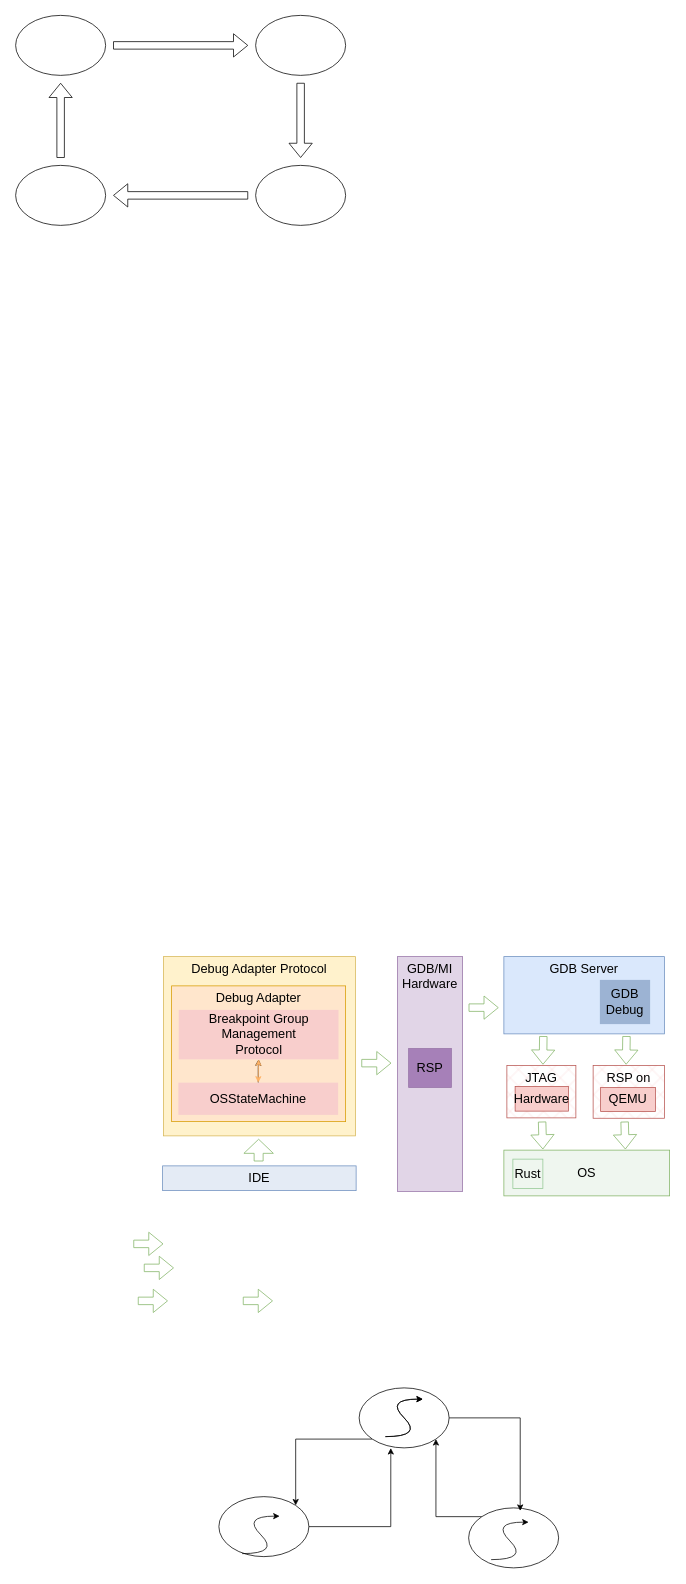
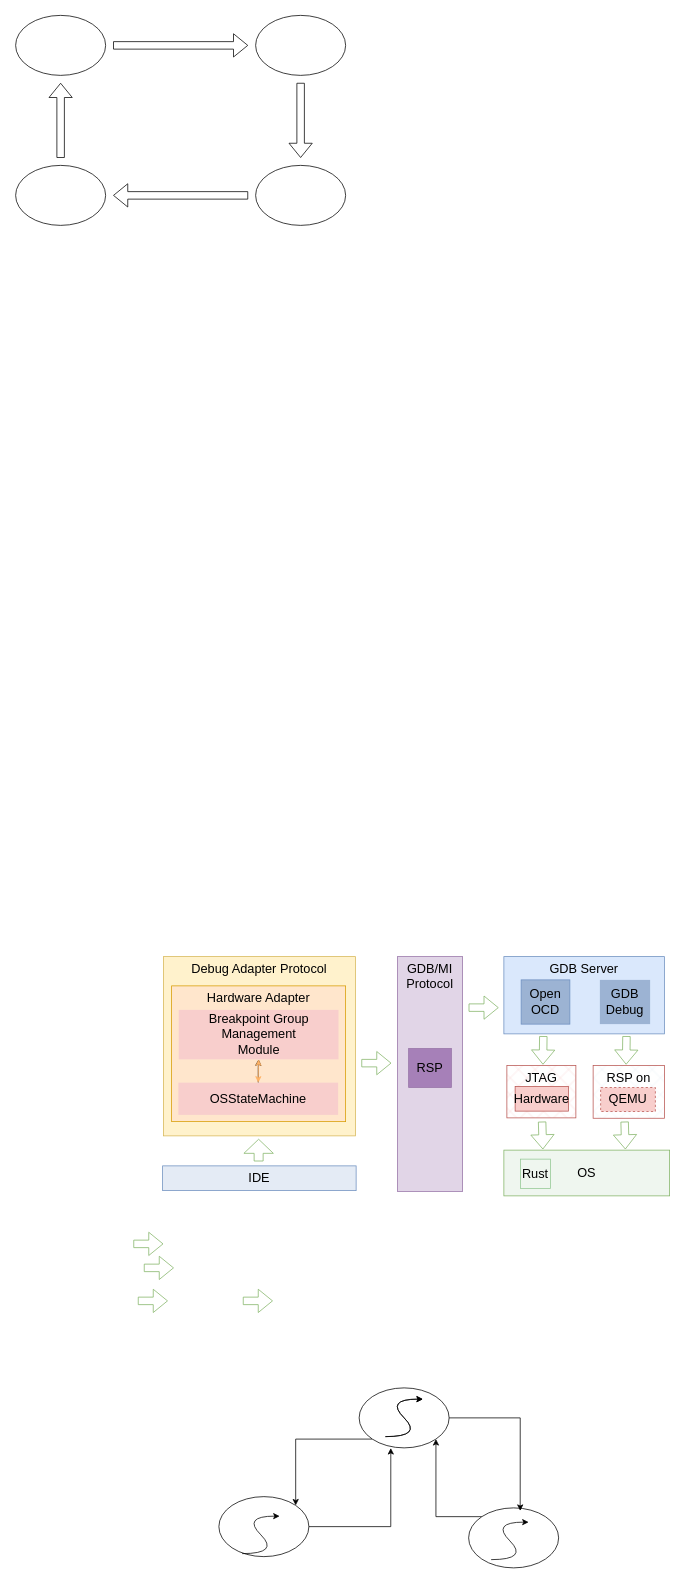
node "GDB/MI Hardware": label "GDB/MI Hardware" -> "GDB/MI Protocol"
node "Debug Adapter": label "Debug Adapter" -> "Hardware Adapter"
node "Open OCD": added
node "Breakpoint Group Management Protocol": label "Breakpoint Group Management Protocol" -> "Breakpoint Group Management Module"
node "RSP on TCP": fillcolor #f8cecc -> #e4ebf5
node "QEMU": style solid -> dashed
node "Rust": moved (528, 1174) -> (535, 1174)
